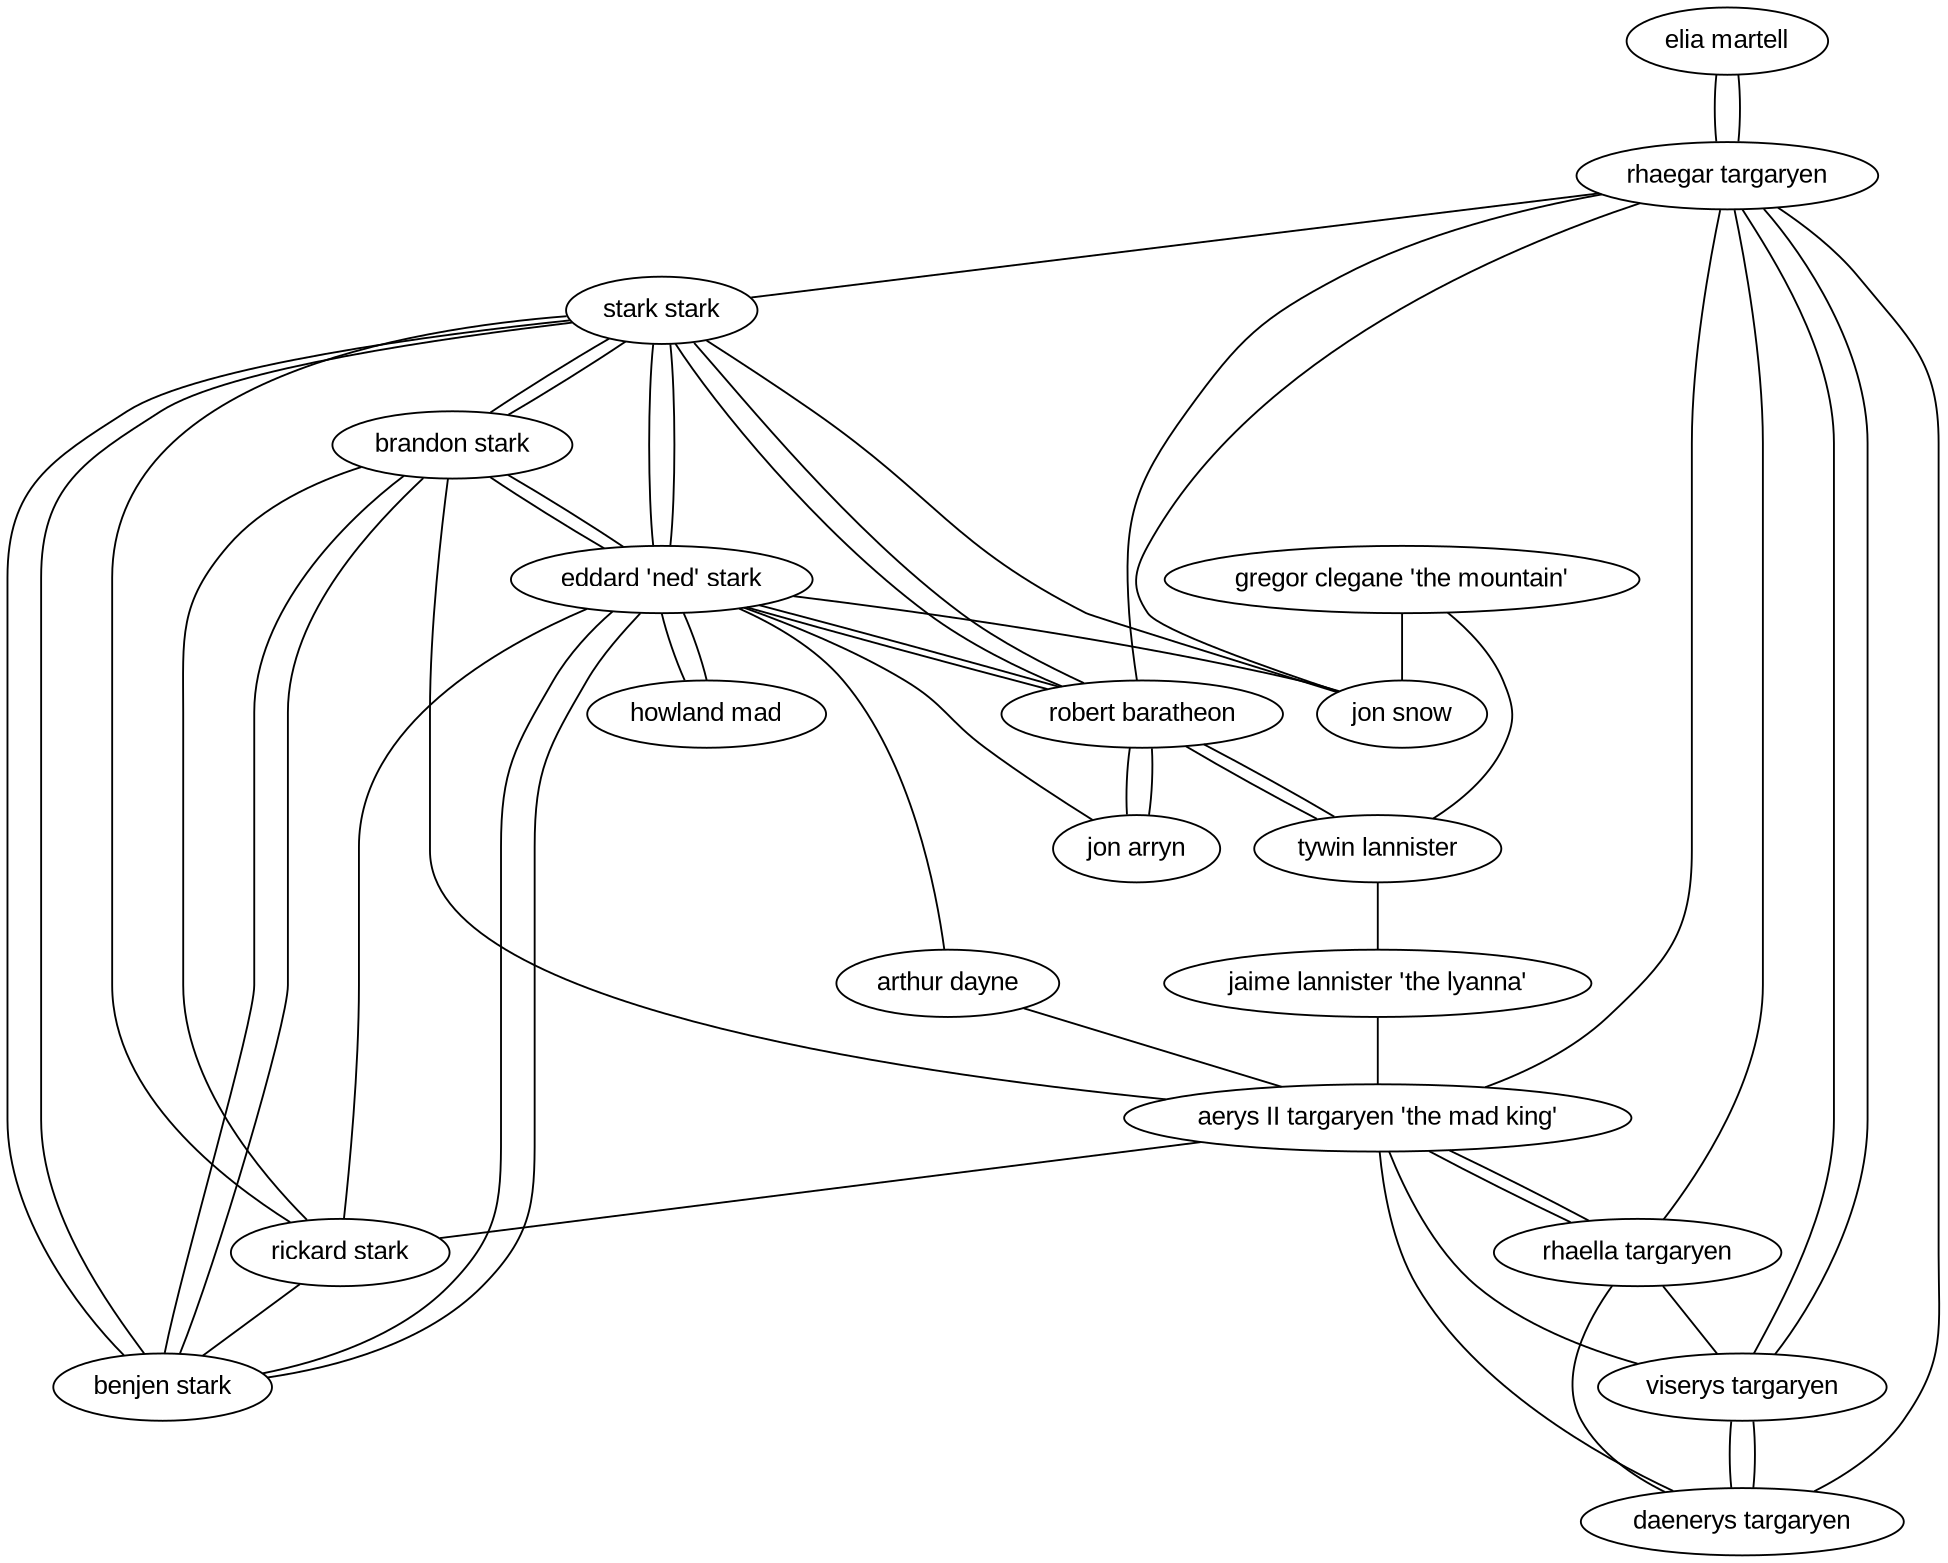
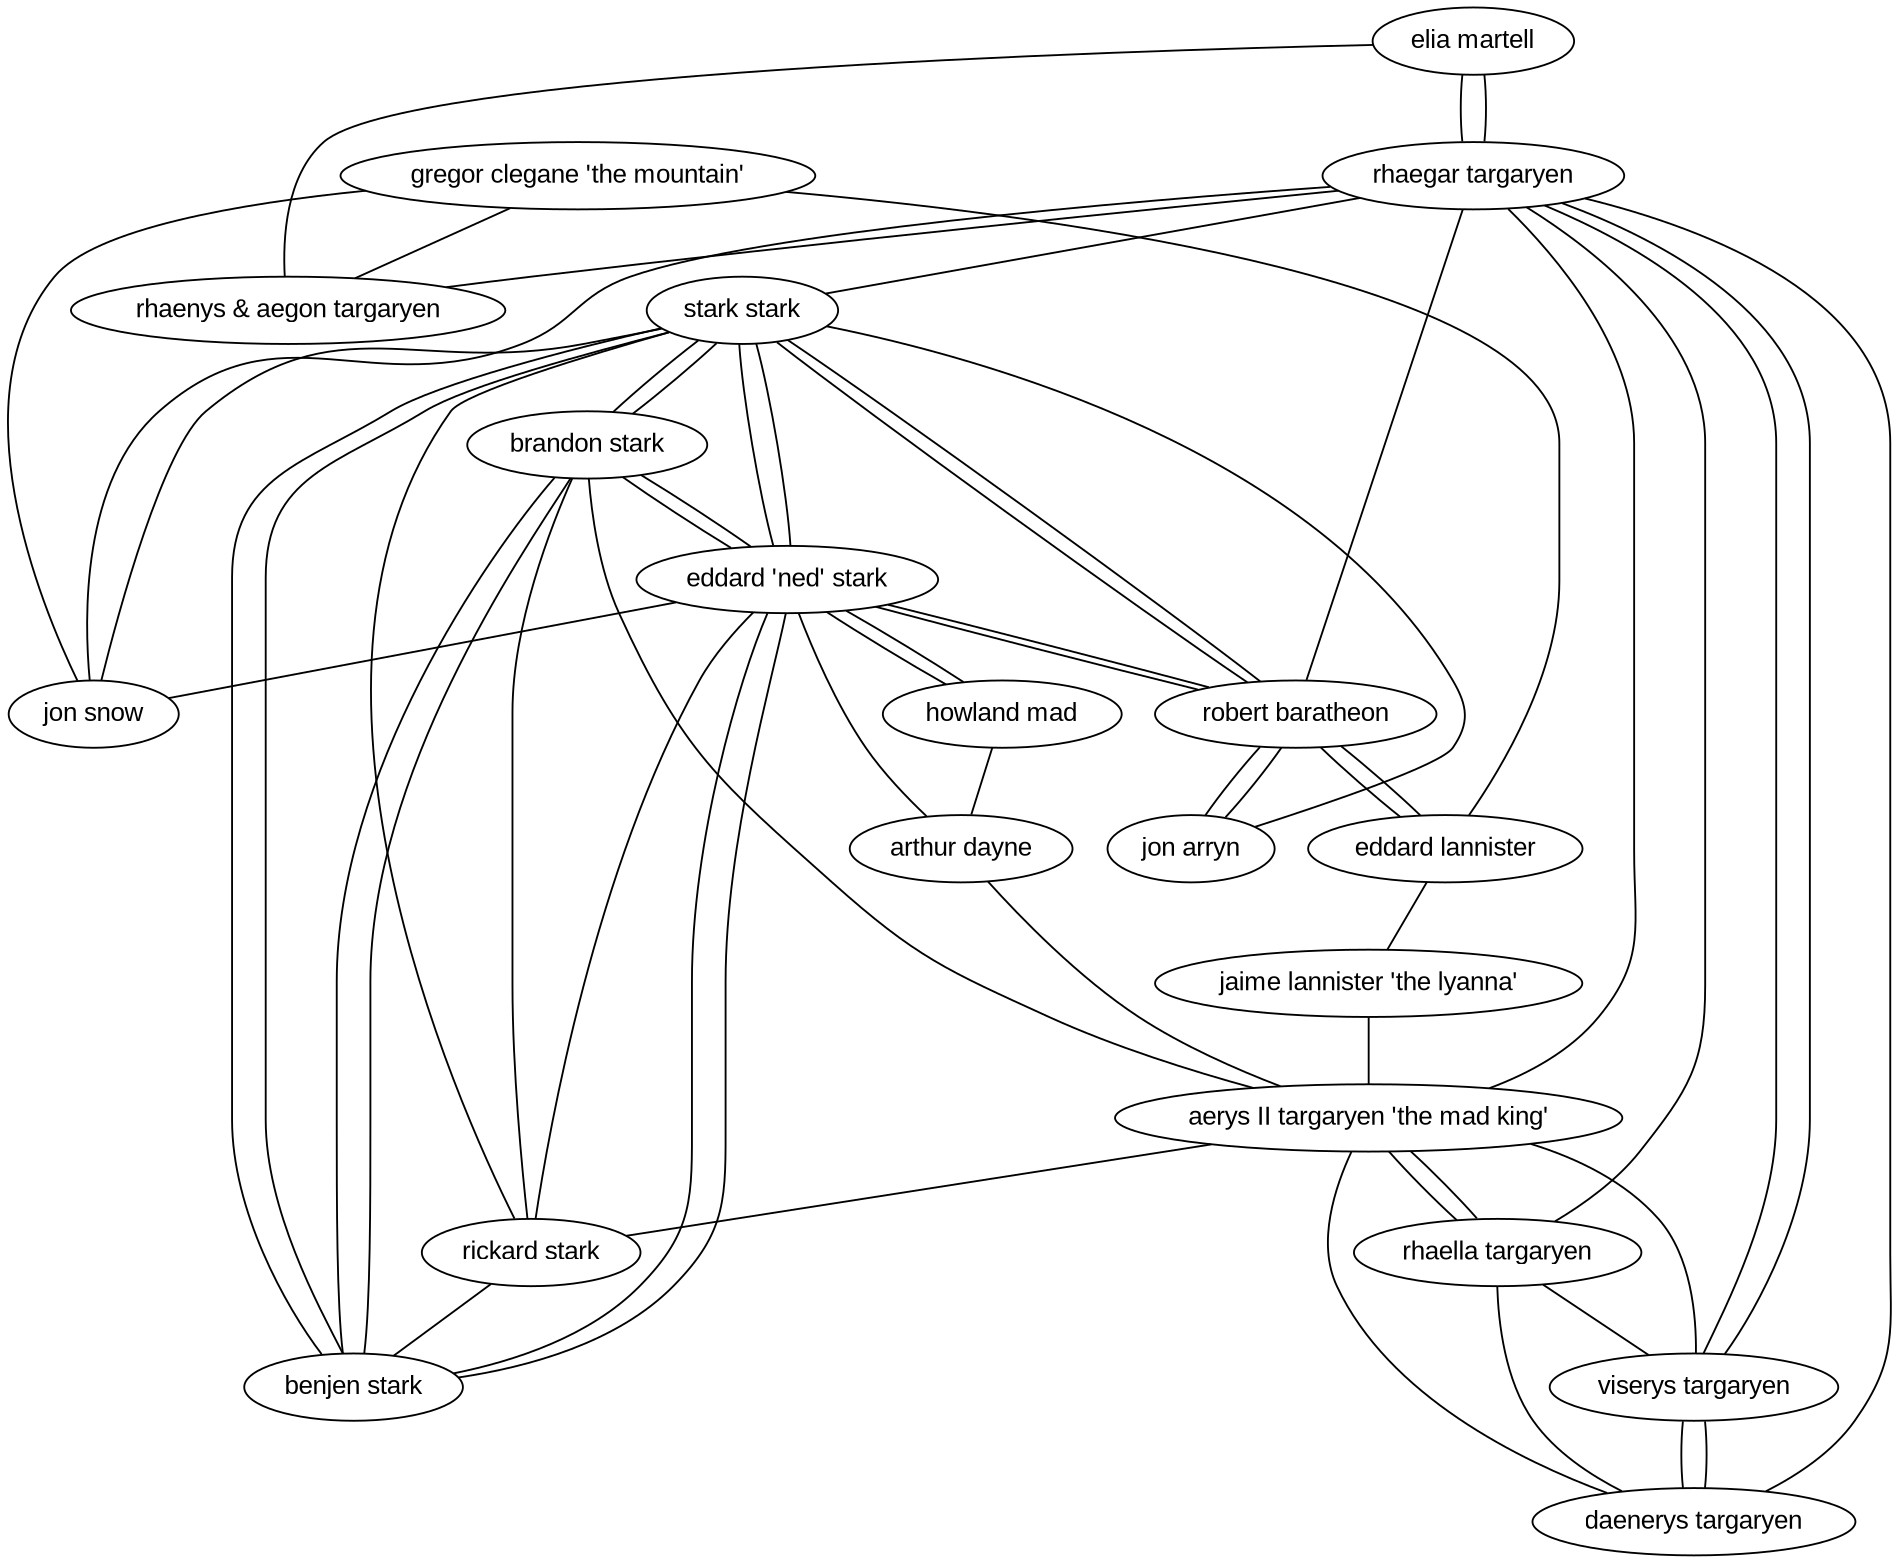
node "rhaenys & aegon targaryen": added
edge "eddard 'ned' stark" -- "jon arryn": now "stark stark" -- "jon arryn"
edge "howland mad" -- "arthur dayne": added
node "tywin lannister": label "tywin lannister" -> "eddard lannister"
